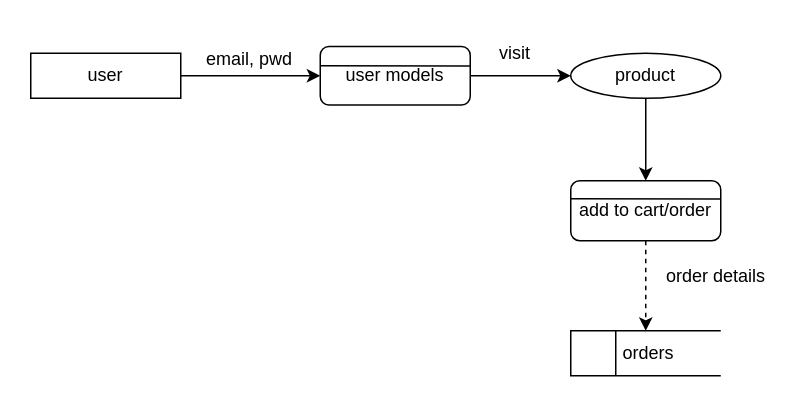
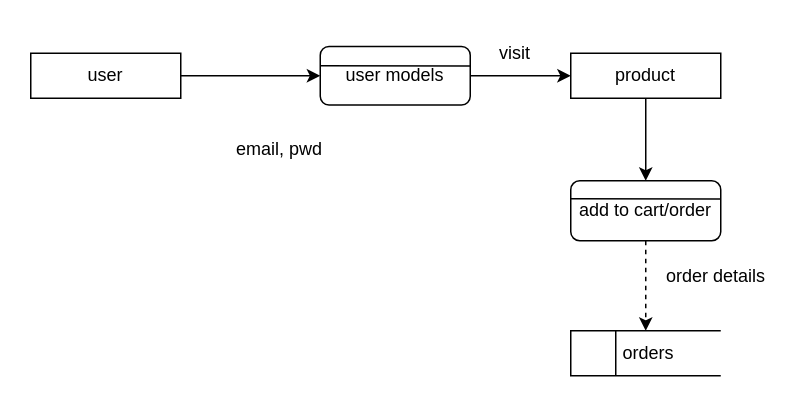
node "email, pwd": moved (250, 59) -> (280, 149)
node "product": shape ellipse -> rectangle
